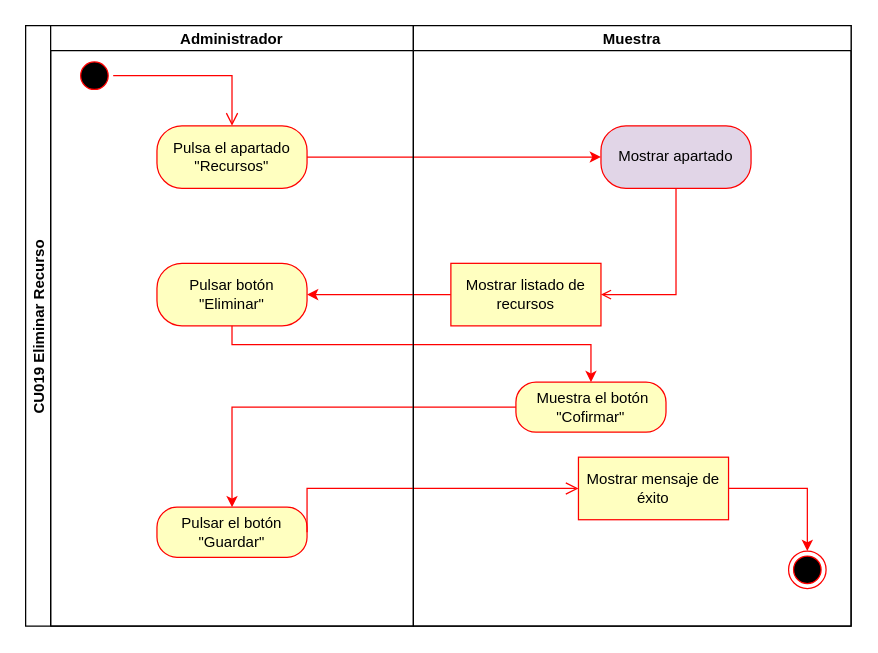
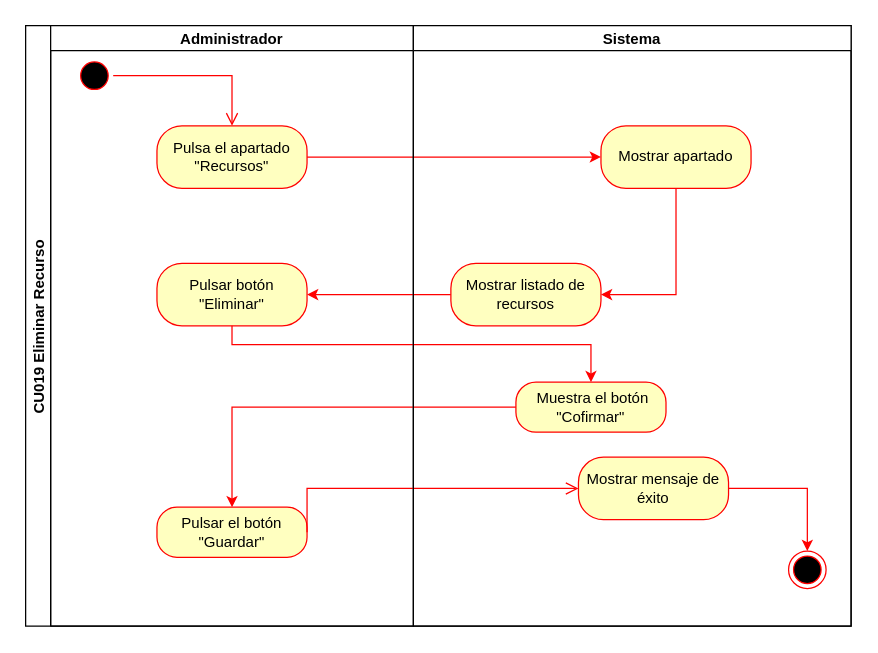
node "Muestra": label "Muestra" -> "Sistema"
node "Mostrar apartado": fillcolor #e1d5e7 -> #ffffc0
node "Mostrar listado de recursos": shape rectangle -> rounded rectangle
edge "Mostrar apartado" -> "Mostrar listado de recursos": arrowhead open -> classic
node "Mostrar mensaje de éxito": shape rectangle -> rounded rectangle
